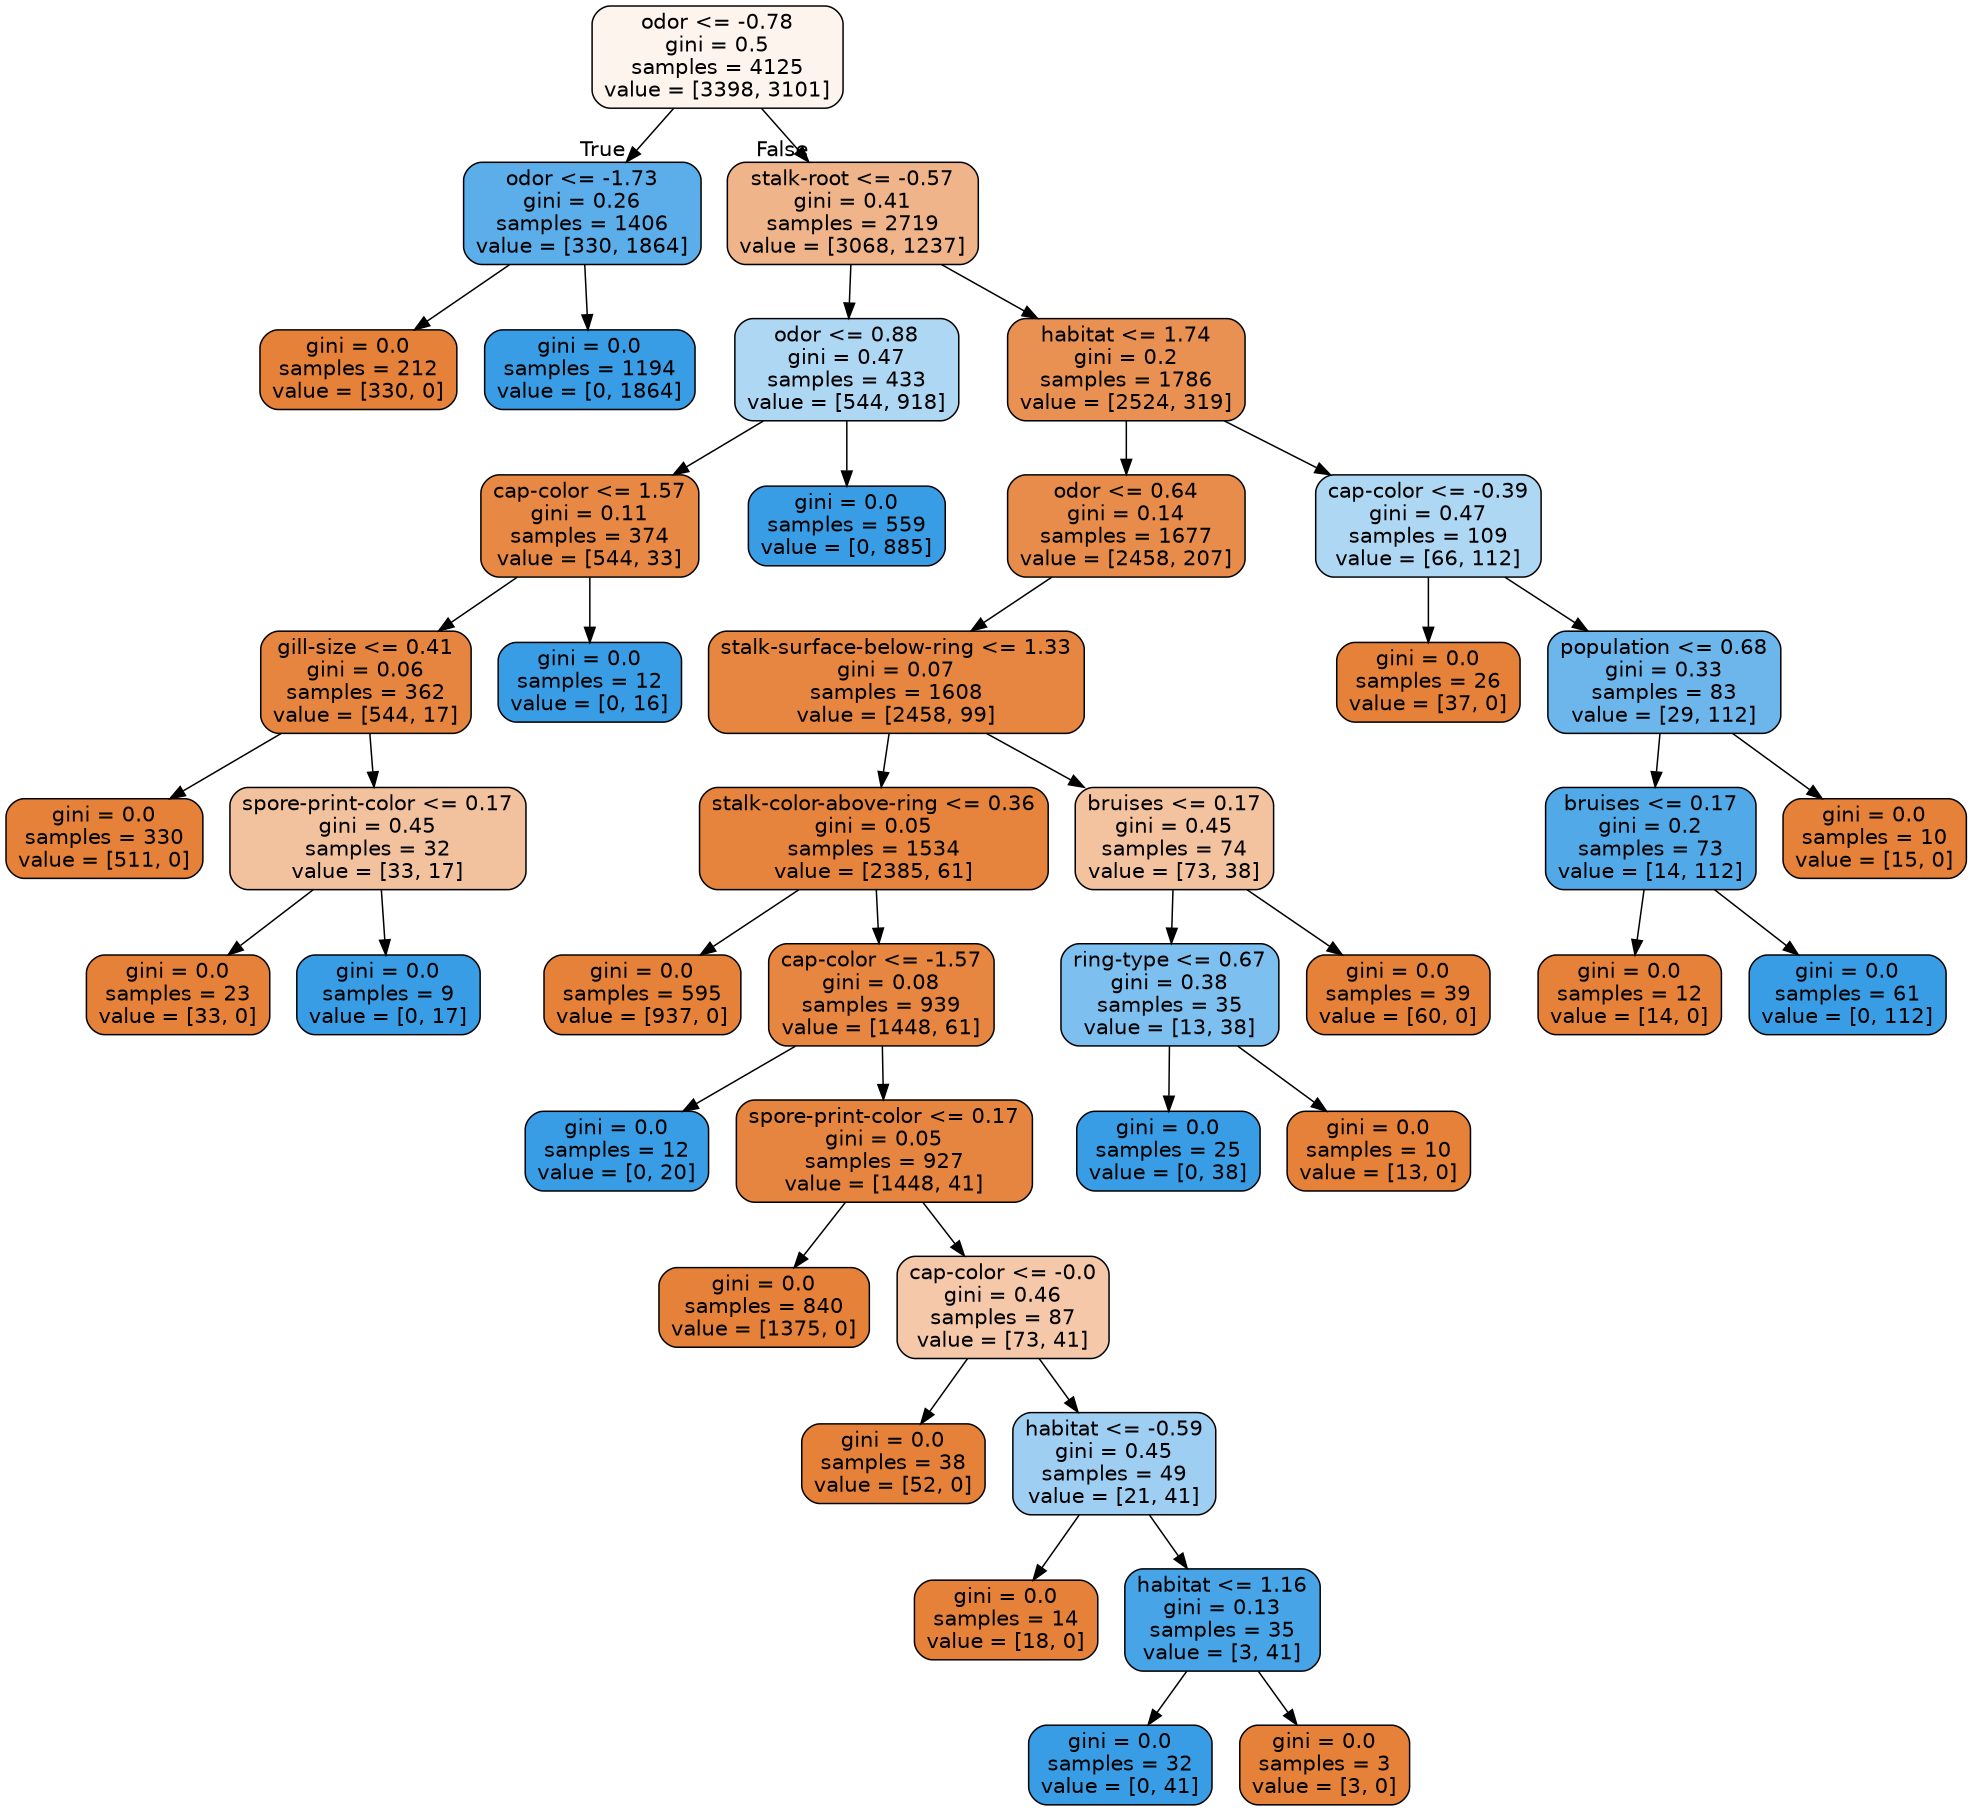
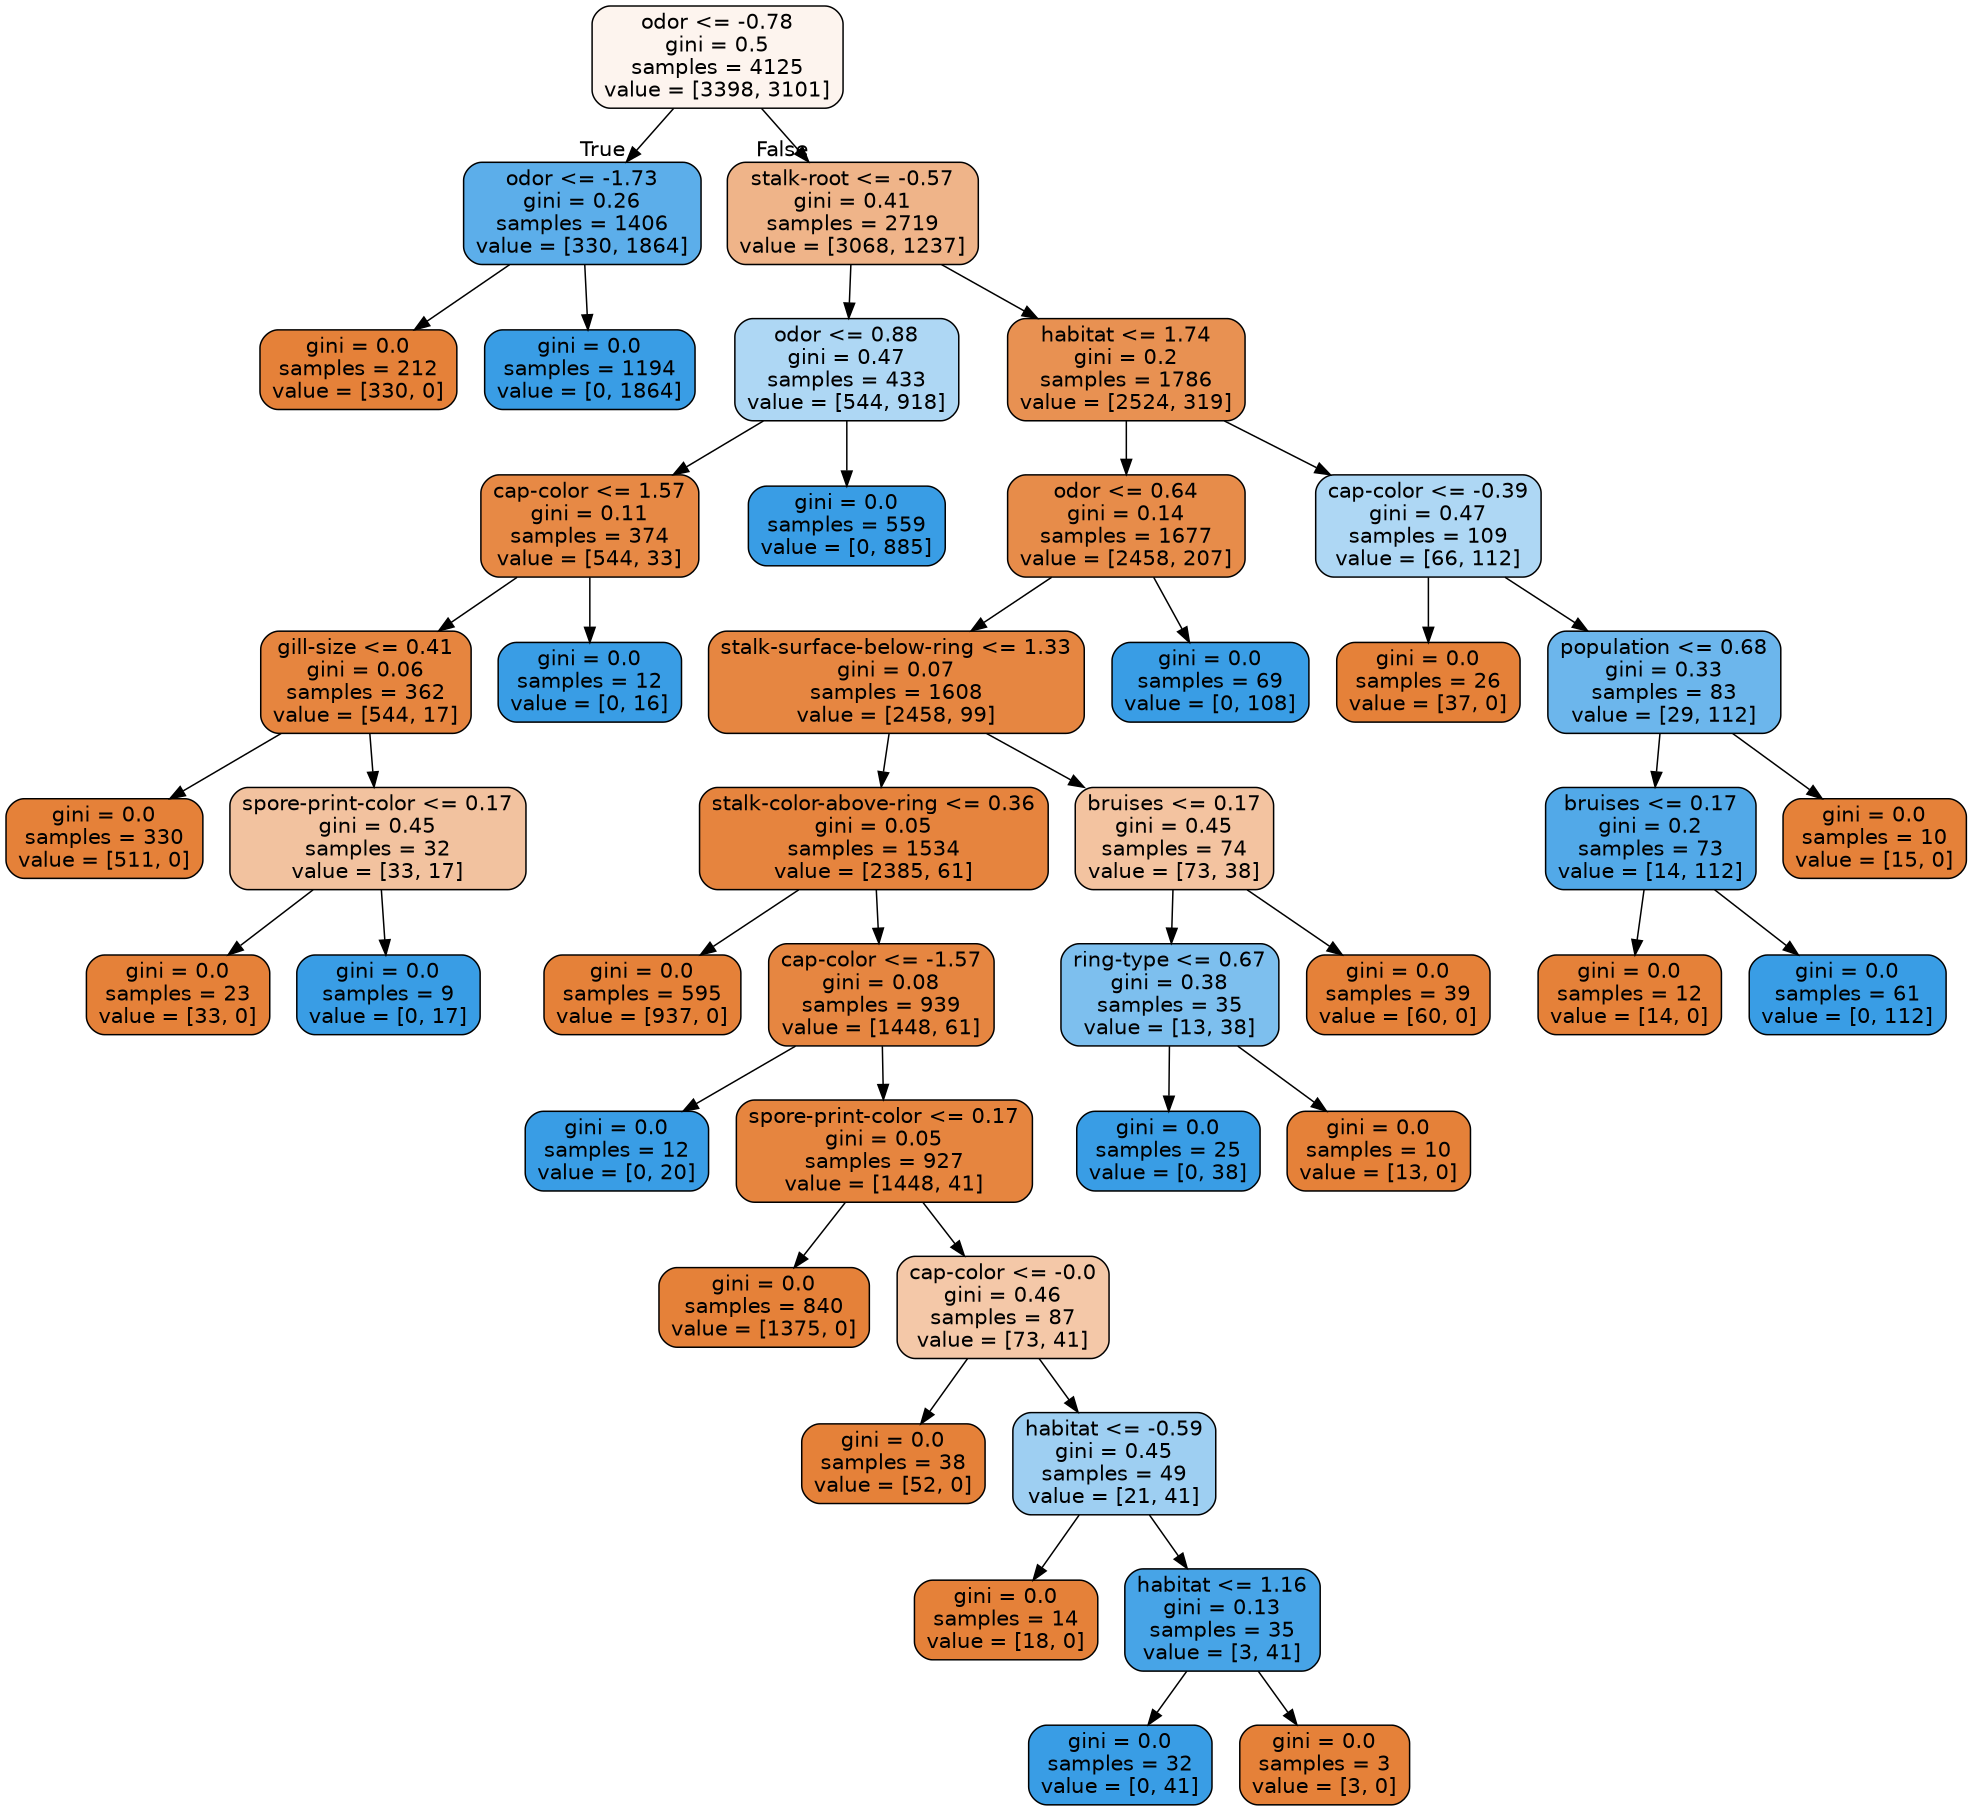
node "gini = 0.0 samples = 69 value = [0, 108]": added
